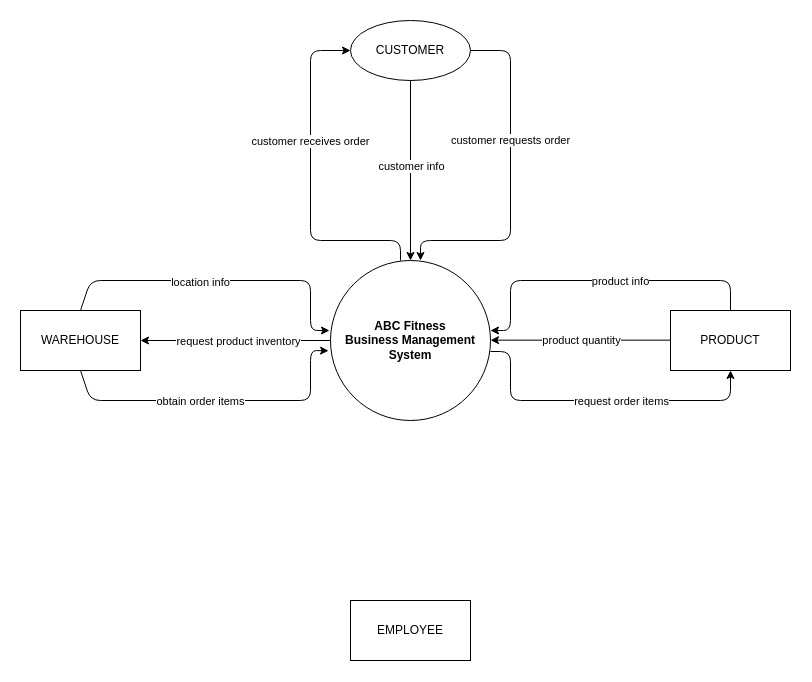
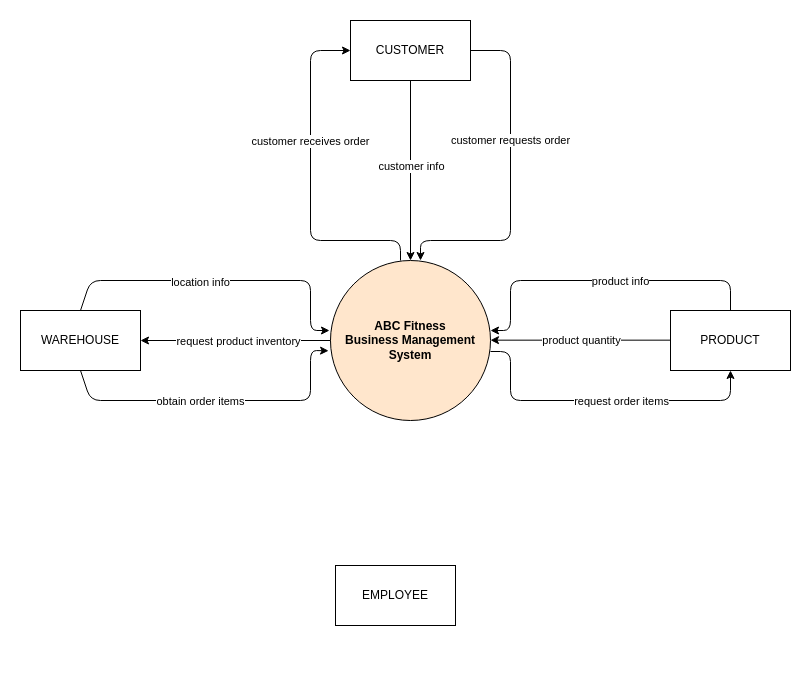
node "CUSTOMER": shape ellipse -> rectangle
node "ABC Fitness Business Management System": fillcolor #ffffff -> #ffe6cc
node "EMPLOYEE": moved (411, 631) -> (396, 596)
